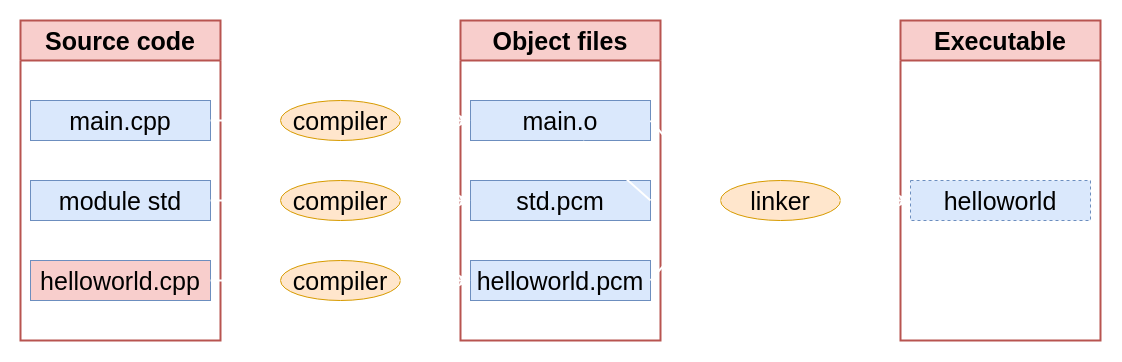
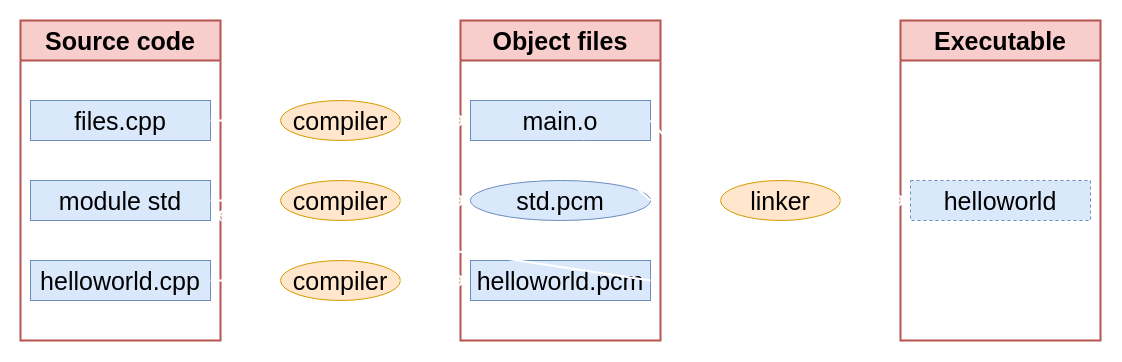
node "main.cpp": label "main.cpp" -> "files.cpp"
node "std.pcm": shape rectangle -> ellipse
edge "helloworld.pcm" -> "linker": now "helloworld.pcm" -> "module std"
node "helloworld.cpp": fillcolor #f8cecc -> #dae8fc
